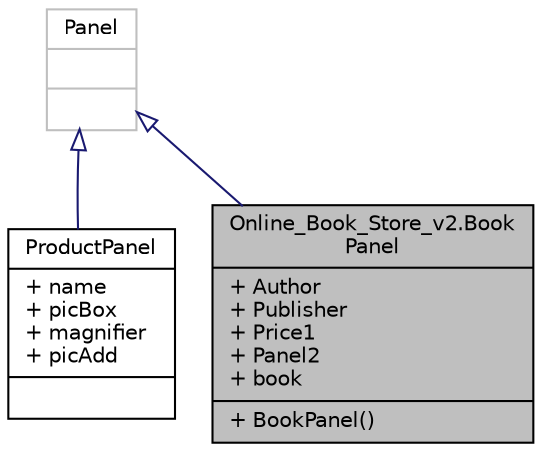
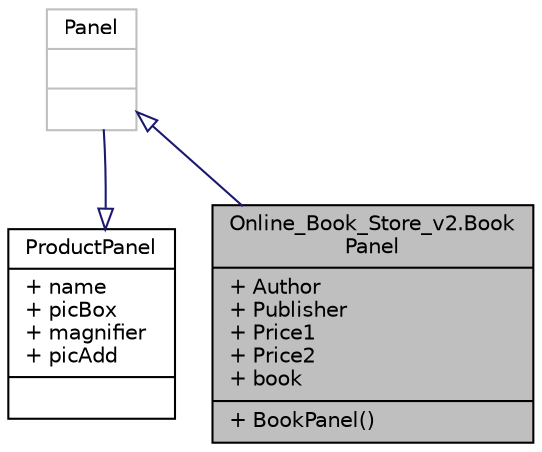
edge "ProductPanel" -> "Panel": reversed
node "Online_Book_Store_v2.Book": text "+ Panel2" -> "+ Price2"
